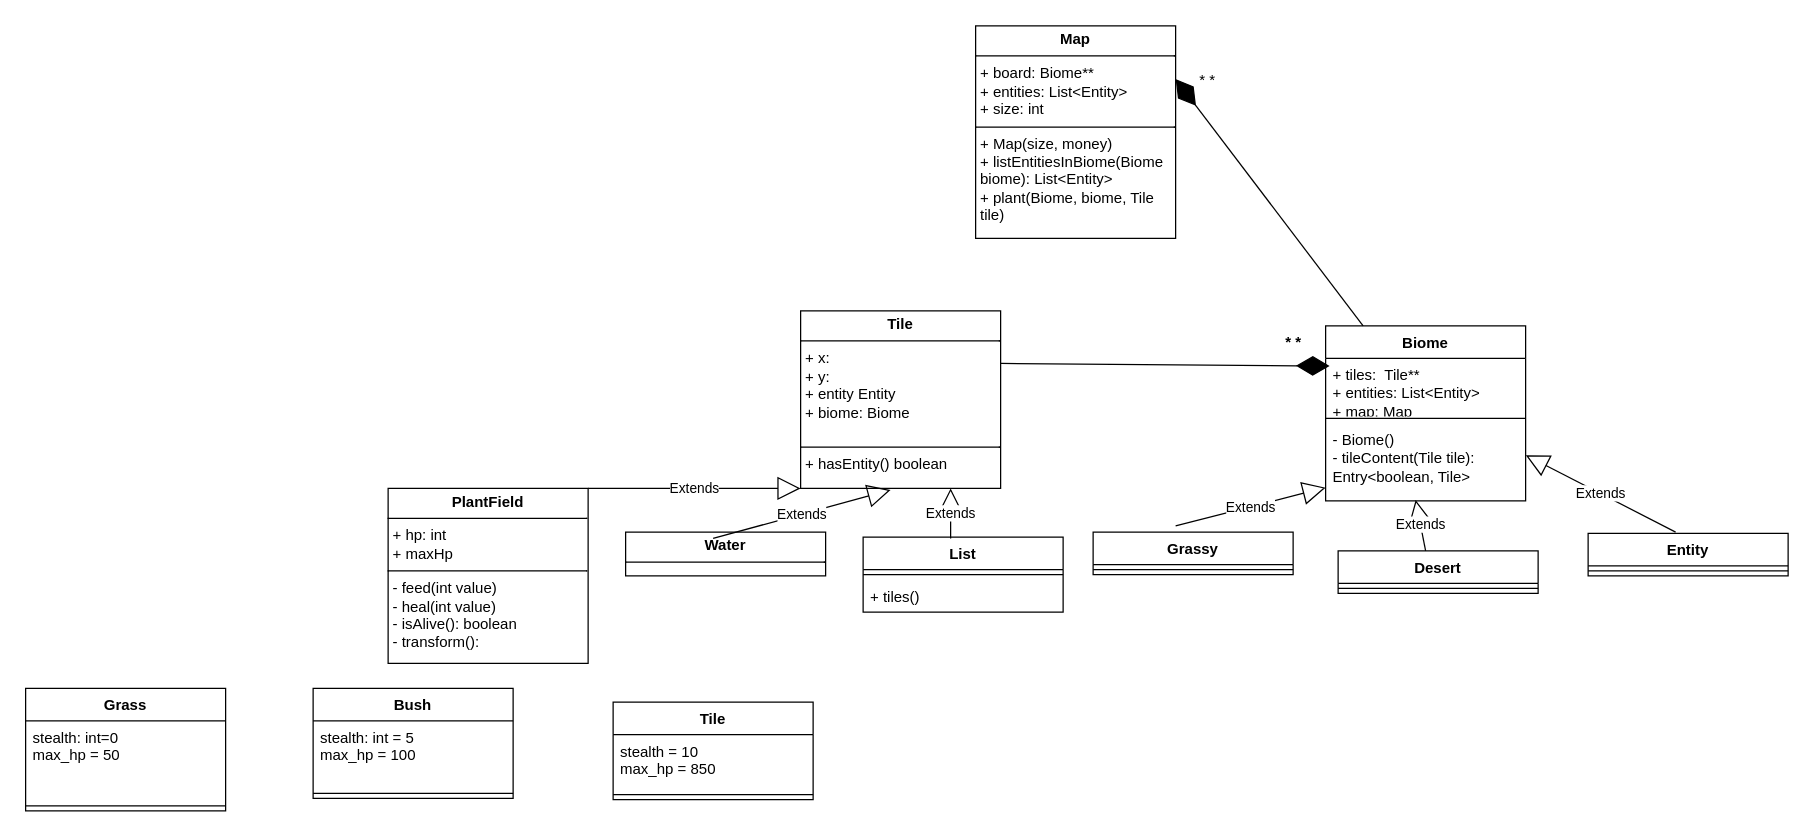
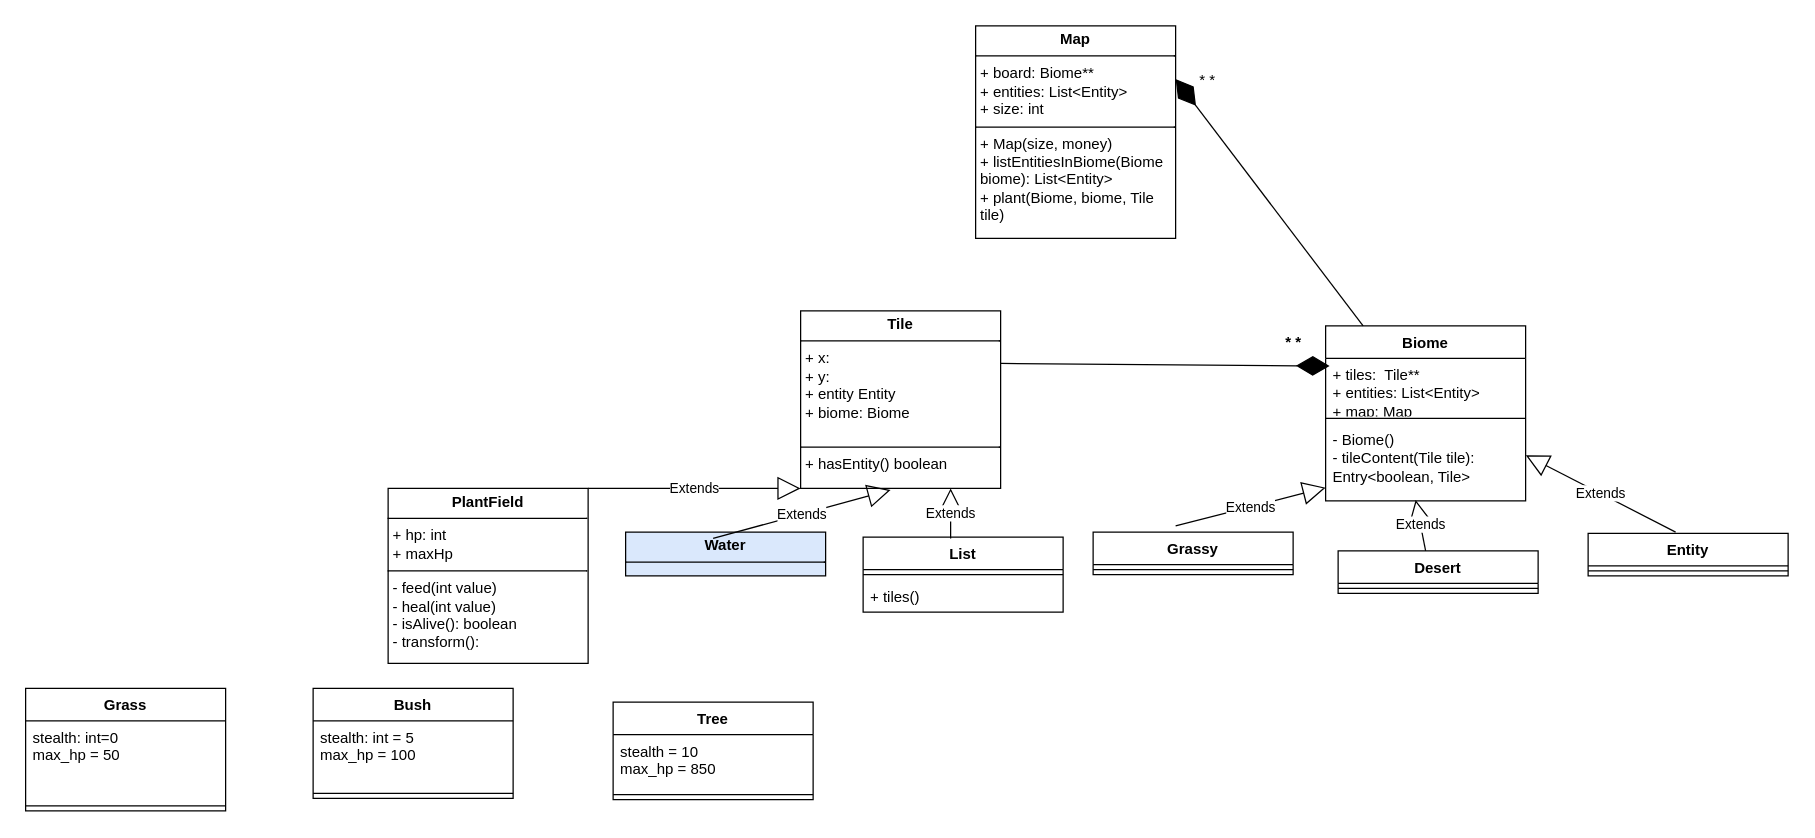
node "Water": fillcolor #ffffff -> #dae8fc
node "Tile": label "Tile" -> "Tree"
